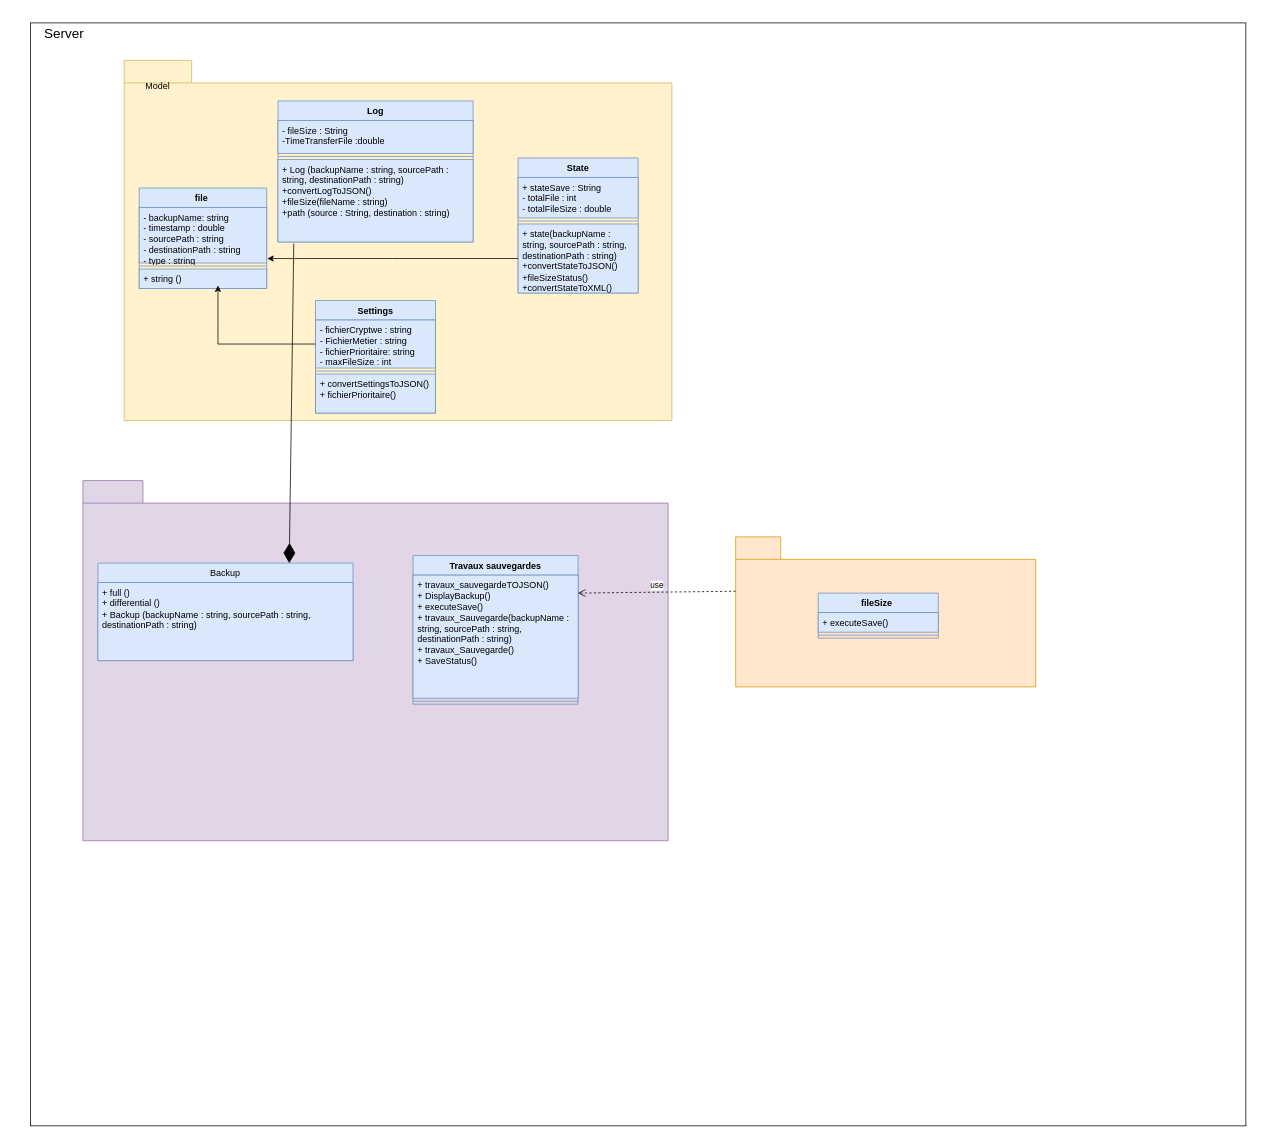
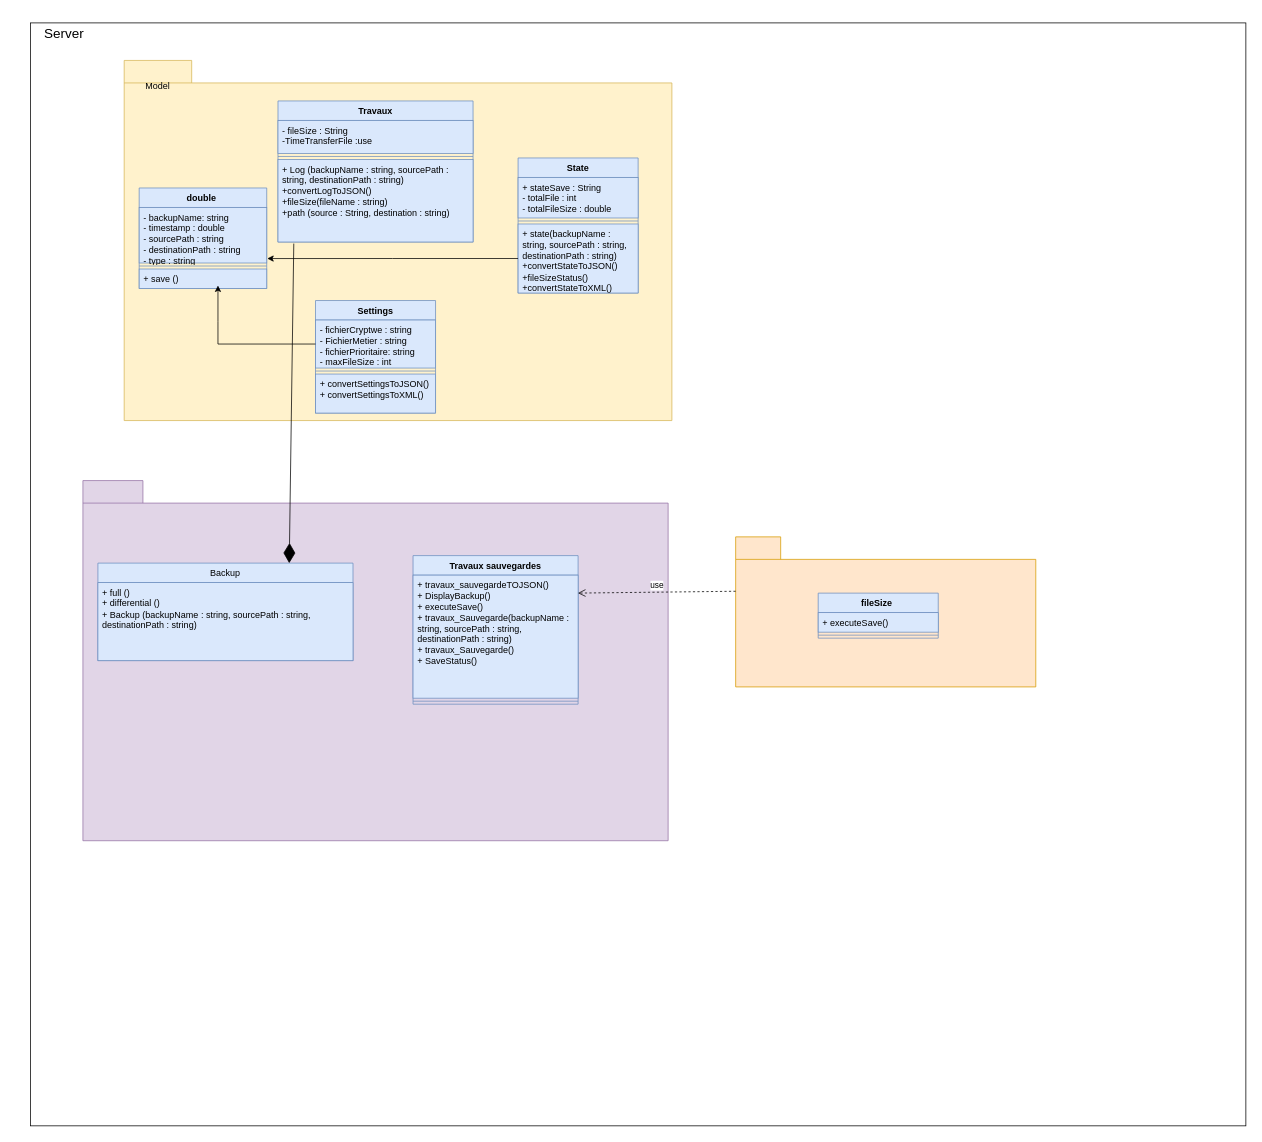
node "Log": label "Log" -> "Travaux"
node "- fileSize : String -TimeTransferFile :double": label "- fileSize : String -TimeTransferFile :double" -> "- fileSize : String -TimeTransferFile :use"
node "file": label "file" -> "double"
node "+ string ()": label "+ string ()" -> "+ save ()"
node "+ convertSettingsToJSON() + fichierPrioritaire()": label "+ convertSettingsToJSON() + fichierPrioritaire()" -> "+ convertSettingsToJSON() + convertSettingsToXML()"
